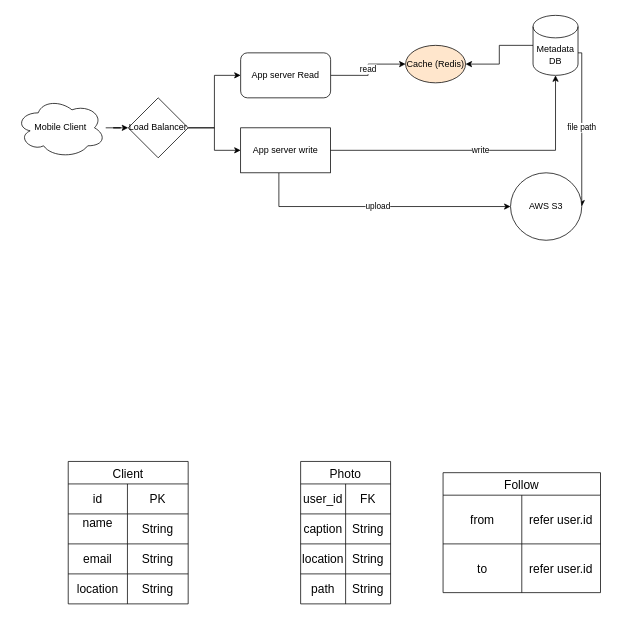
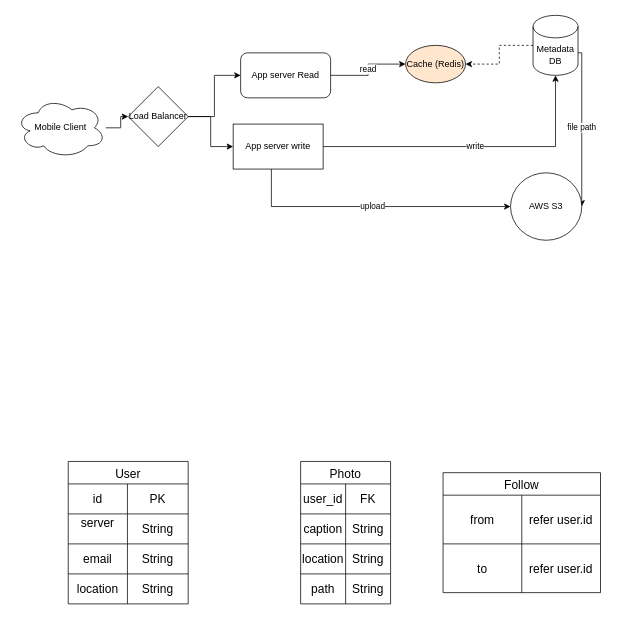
edge "Metadata DB" -> "Cache (Redis)": style solid -> dashed
node "Load Balancer": moved (158, 128) -> (158, 117)
node "App server write": moved (285, 150) -> (278, 147)
node "Client": label "Client" -> "User"
node "name": label "name" -> "server"
